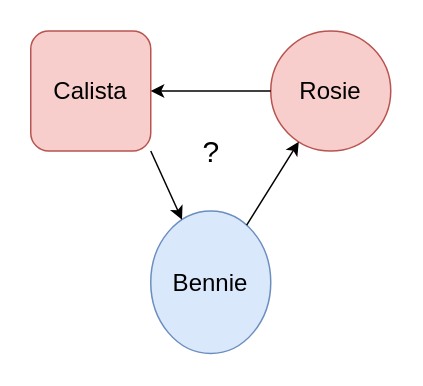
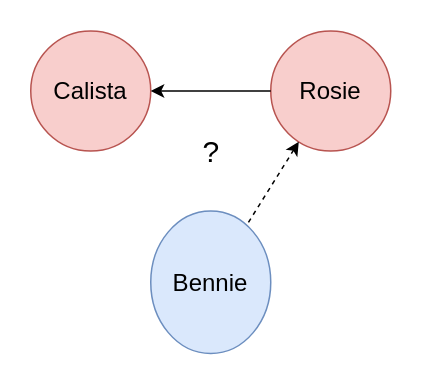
node "Calista": shape rounded rectangle -> ellipse
edge "Calista" -> "Bennie": removed
edge "Bennie" -> "Rosie": style solid -> dashed
